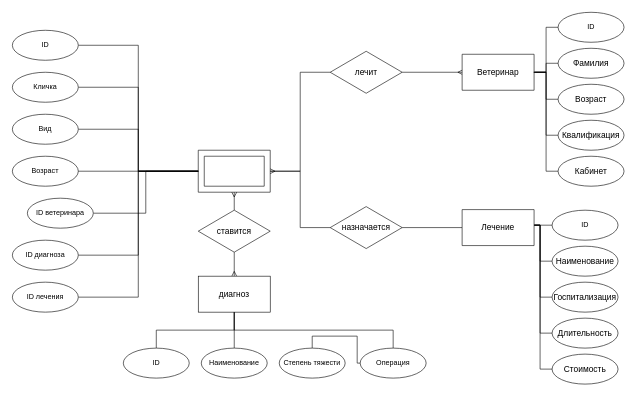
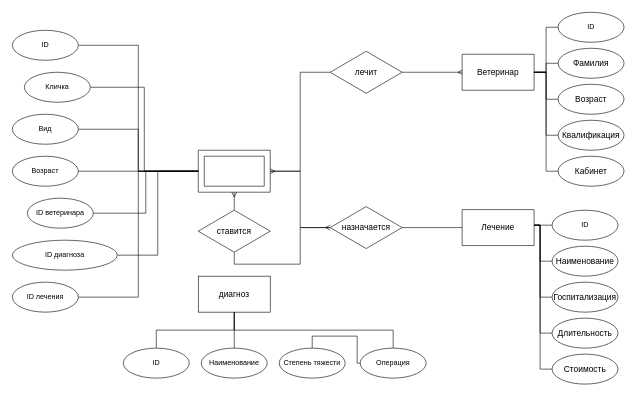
node "Кличка": moved (45, 87) -> (57, 87)
node "ID диагноза": size 66x30 -> 105x30
edge "ставится" -> "диагноз": now "ставится" -> "назначается"
